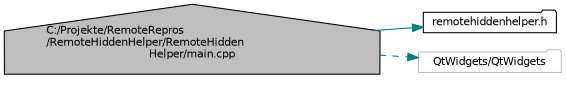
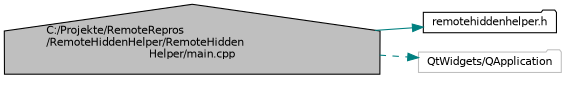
node "QtWidgets/QtWidgets": label "QtWidgets/QtWidgets" -> "QtWidgets/QApplication"
